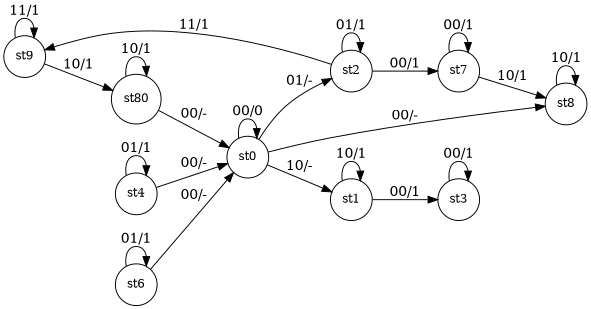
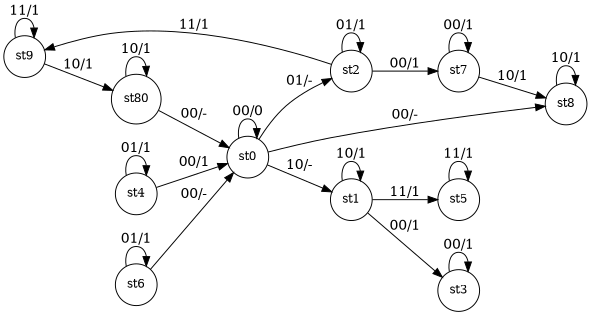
edge "st4" -> "st0": label "00/-" -> "00/1"
node "st5": added
